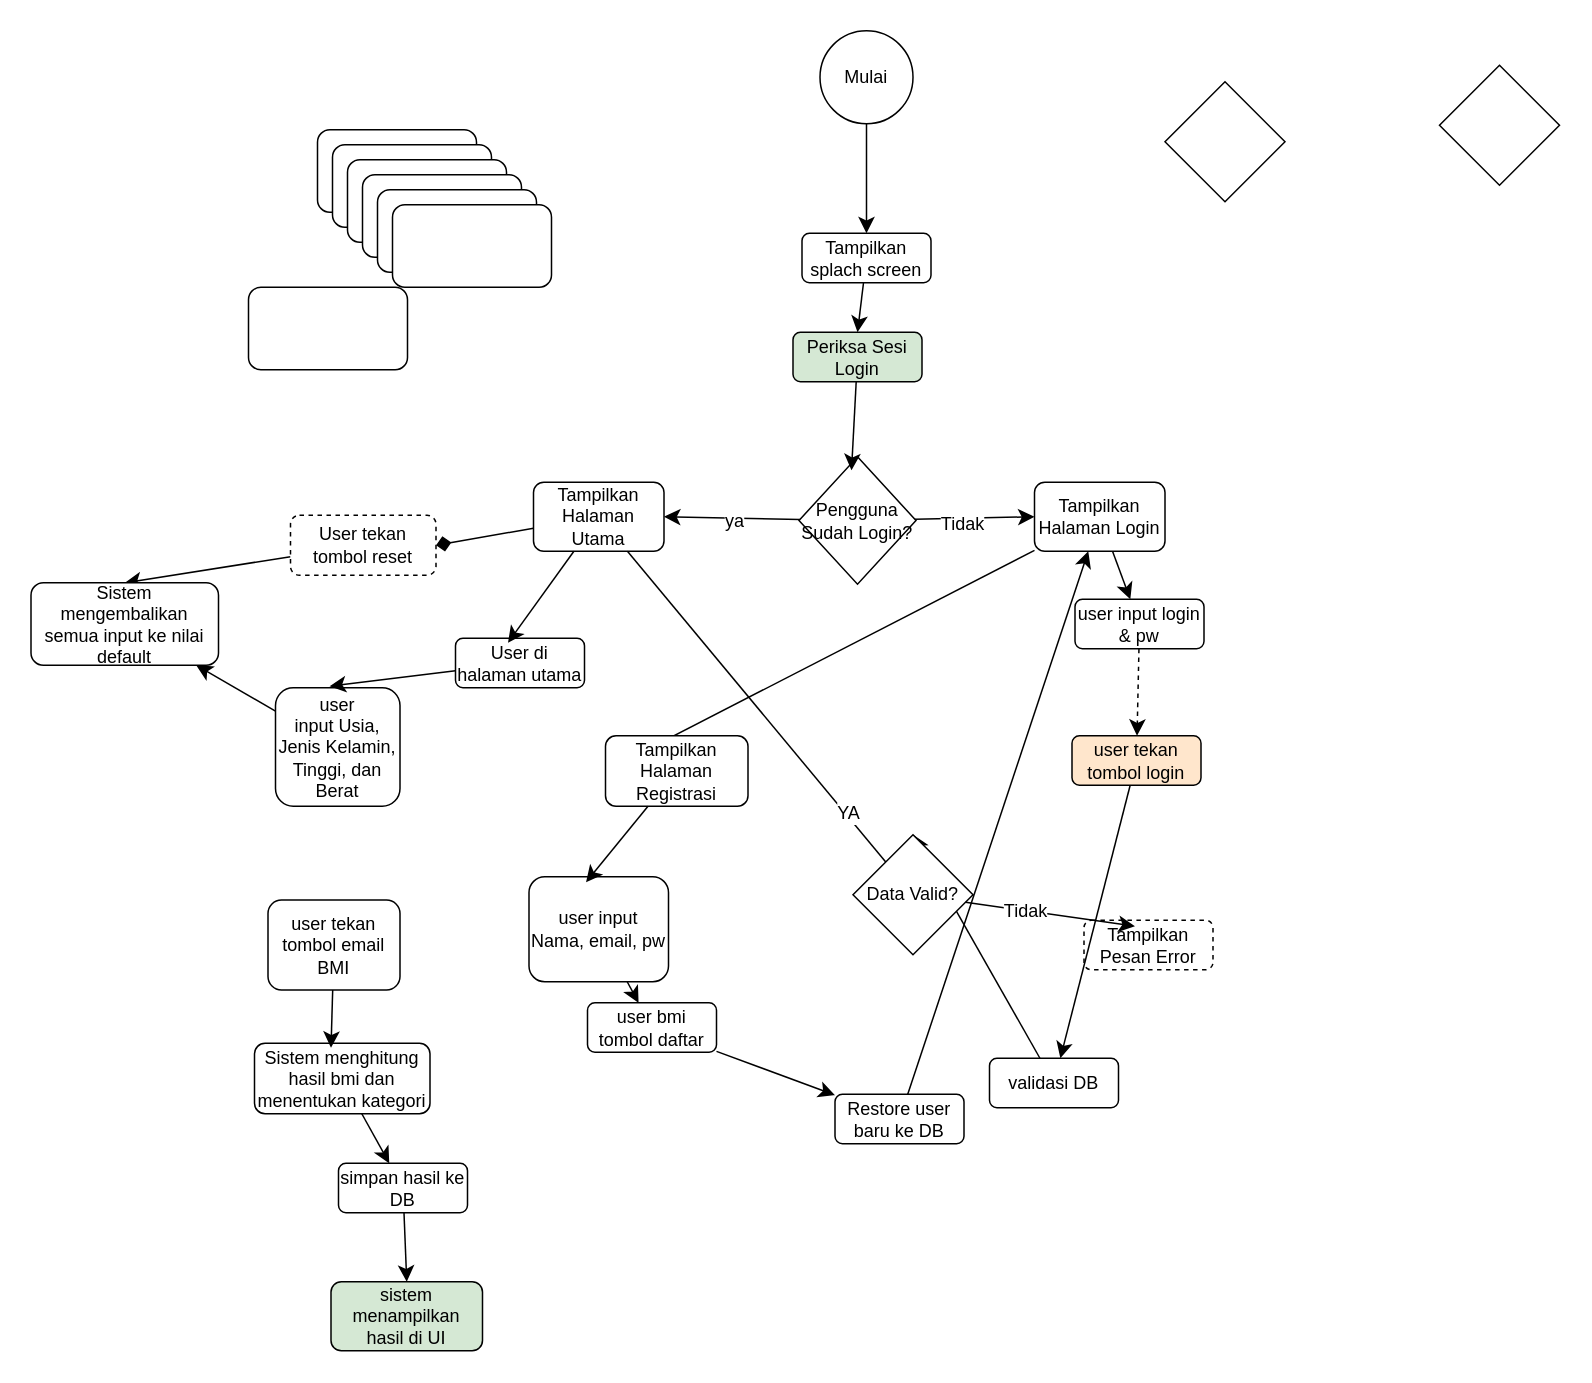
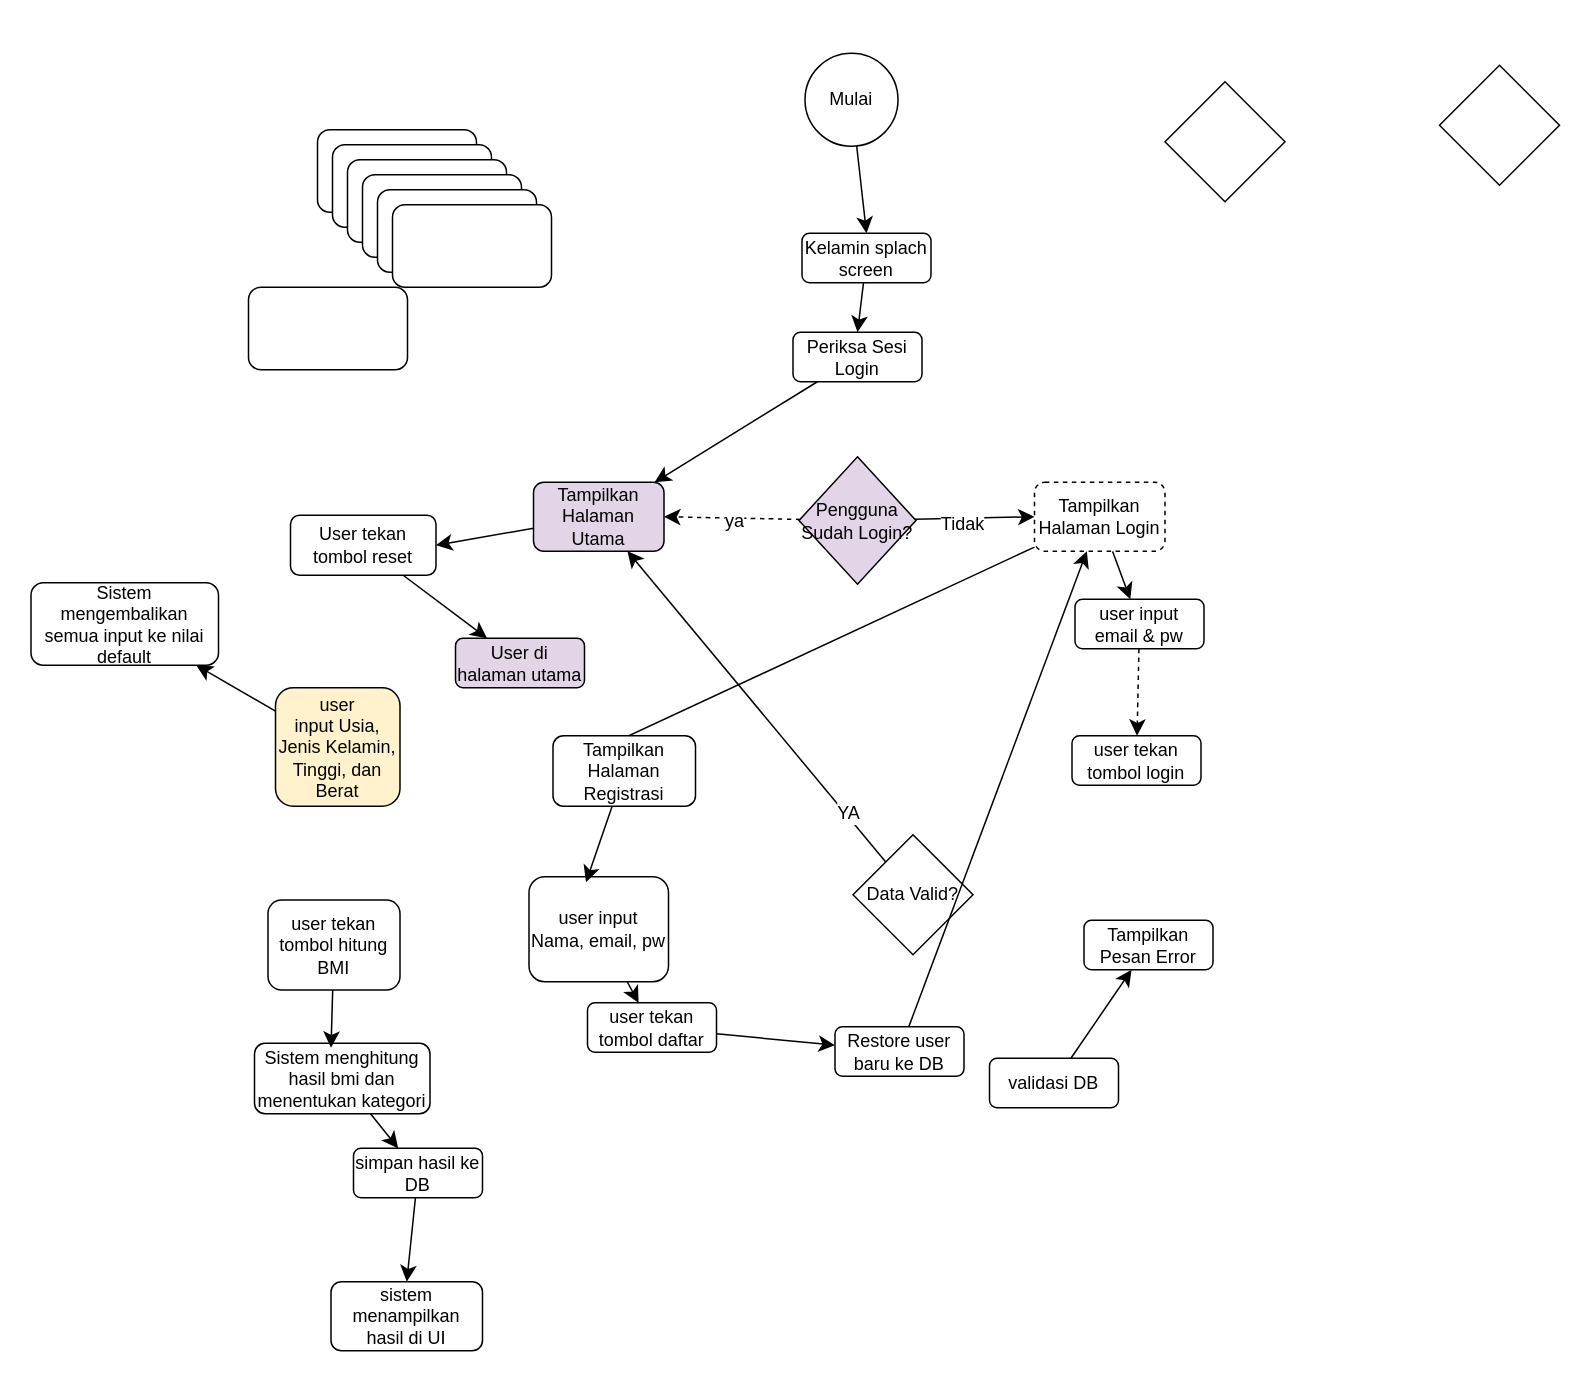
node "Mulai": moved (866, 77) -> (851, 100)
node "Tampilkan splach screen": label "Tampilkan splach screen" -> "Kelamin splach screen"
node "Periksa Sesi Login": fillcolor #d5e8d4 -> #ffffff
edge "Periksa Sesi Login" -> "Pengguna Sudah Login?": now "Periksa Sesi Login" -> "Tampilkan Halaman Utama"
node "Tampilkan Halaman Utama": fillcolor #ffffff -> #e1d5e7
node "Tampilkan Halaman Login": style solid -> dashed
edge "Pengguna Sudah Login?" -> "Tampilkan Halaman Utama": style solid -> dashed
node "Pengguna Sudah Login?": fillcolor #ffffff -> #e1d5e7
edge "Tampilkan Halaman Utama" -> "User tekan tombol reset": arrowhead diamond -> classic
node "User tekan tombol reset": style dashed -> solid
edge "Tampilkan Halaman Utama" -- "Data Valid?": arrowhead none -> classic
edge "User tekan tombol reset" -> "Sistem mengembalikan semua input ke nilai default": now "User tekan tombol reset" -> "User di halaman utama"
edge "Tampilkan Halaman Utama" -> "User di halaman utama": removed
node "user input login & pw": label "user input login & pw" -> "user input email & pw"
node "User di halaman utama": fillcolor #ffffff -> #e1d5e7
edge "User di halaman utama" -> "user input Usia, Jenis Kelamin, Tinggi, dan Berat": removed
node "user input Usia, Jenis Kelamin, Tinggi, dan Berat": fillcolor #ffffff -> #fff2cc
node "user tekan tombol login": fillcolor #ffe6cc -> #ffffff
node "Tampilkan Halaman Registrasi": moved (677, 771) -> (624, 771)
edge "Data Valid?" -> "Tampilkan Pesan Error": removed, label "Tidak"
edge "user tekan tombol login" -> "validasi DB": removed
node "Tampilkan Pesan Error": style dashed -> solid
node "user tekan tombol email BMI": label "user tekan tombol email BMI" -> "user tekan tombol hitung BMI"
edge "validasi DB" -> "Data Valid?": now "validasi DB" -> "Tampilkan Pesan Error"
node "user bmi tombol daftar": label "user bmi tombol daftar" -> "user tekan tombol daftar"
node "Restore user baru ke DB": moved (899, 1119) -> (899, 1052)
node "simpan hasil ke DB": moved (403, 1188) -> (418, 1173)
node "sistem menampilkan hasil di UI": fillcolor #d5e8d4 -> #ffffff
